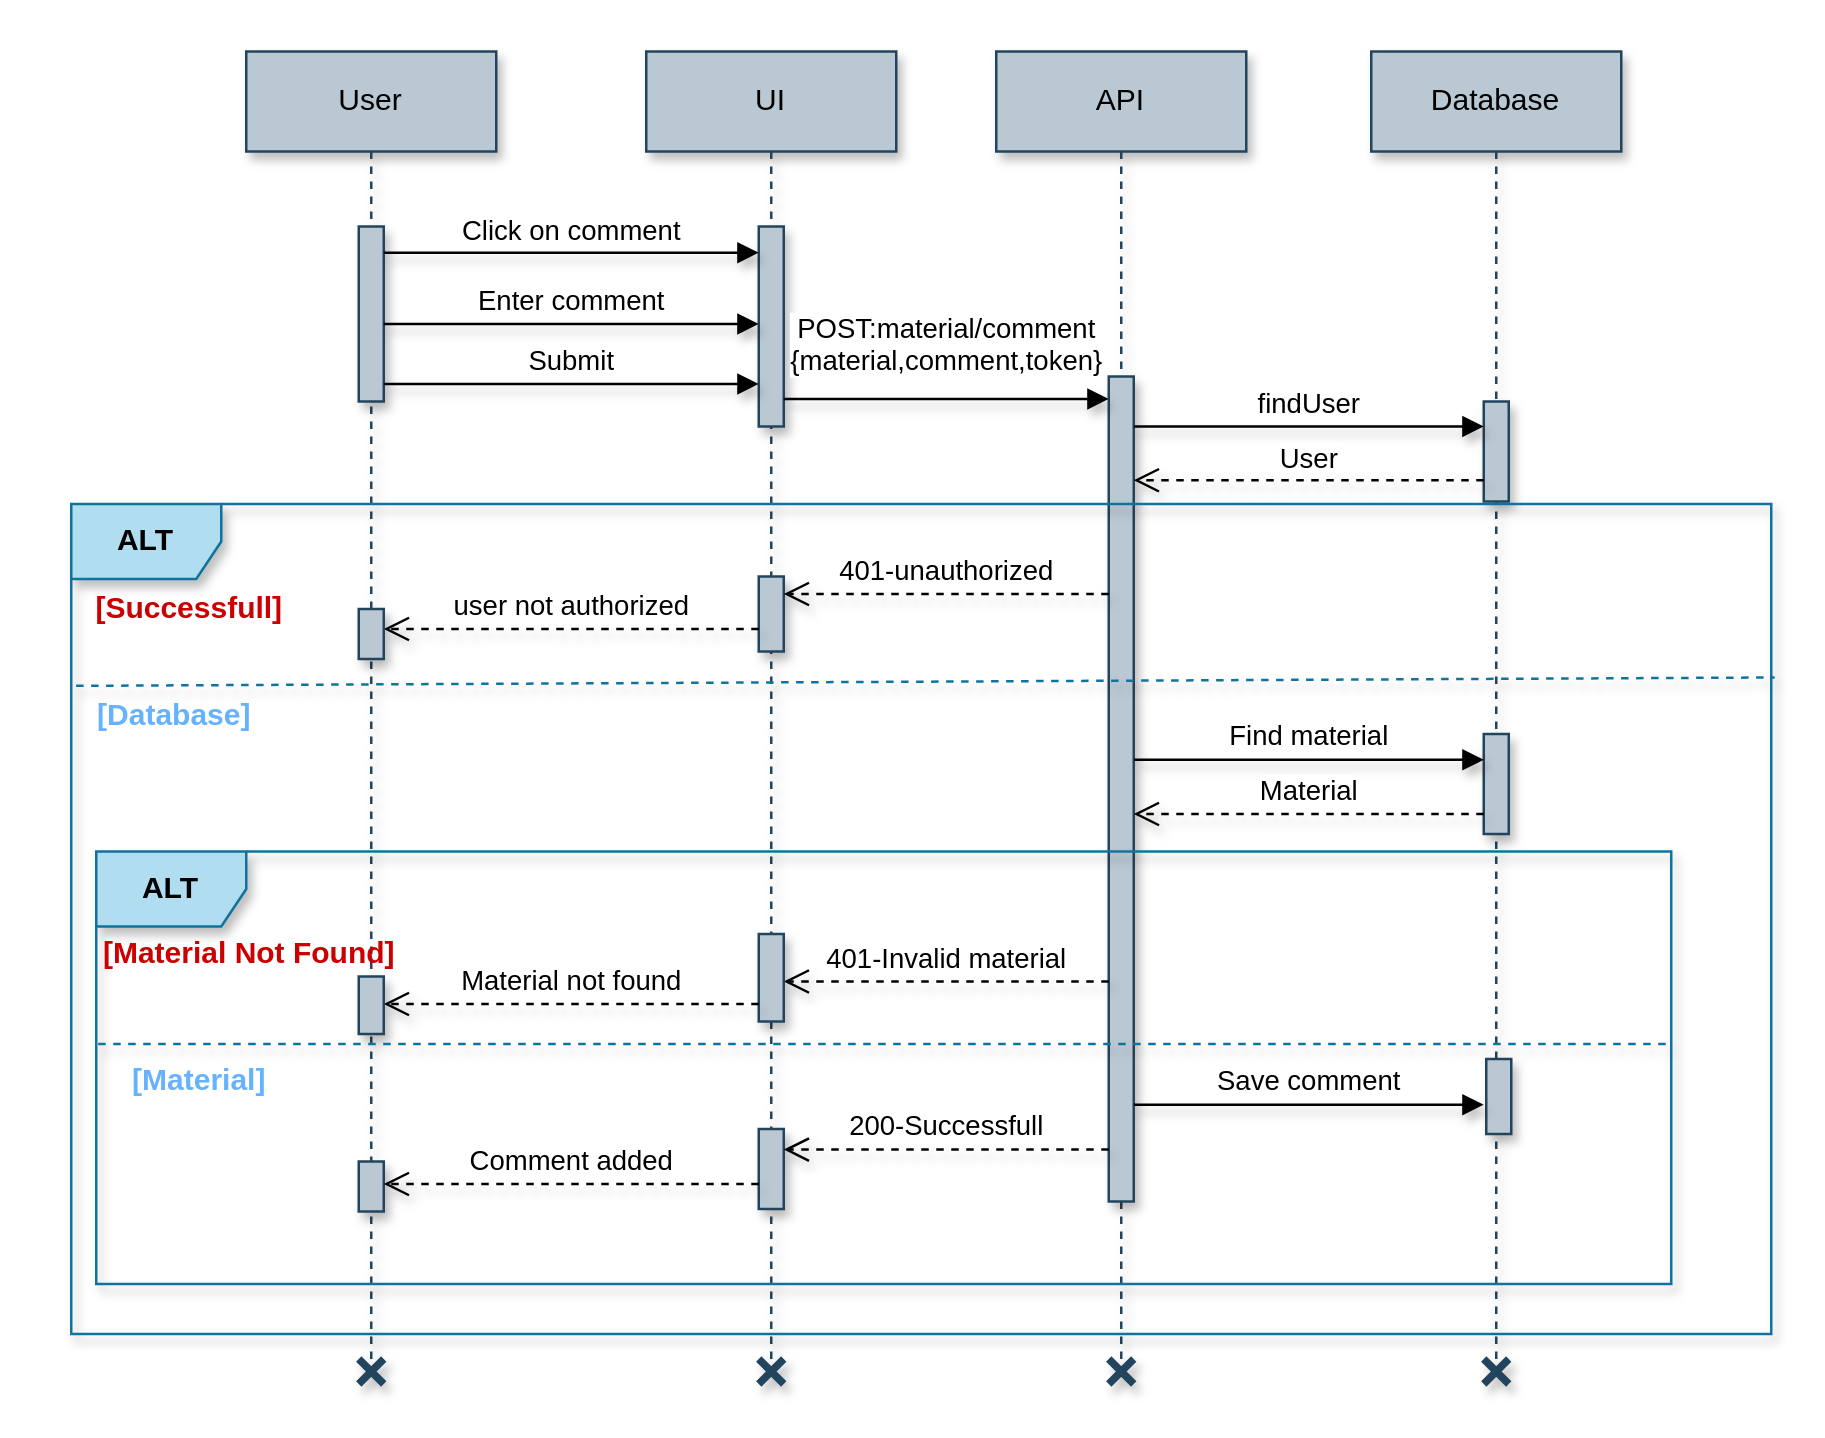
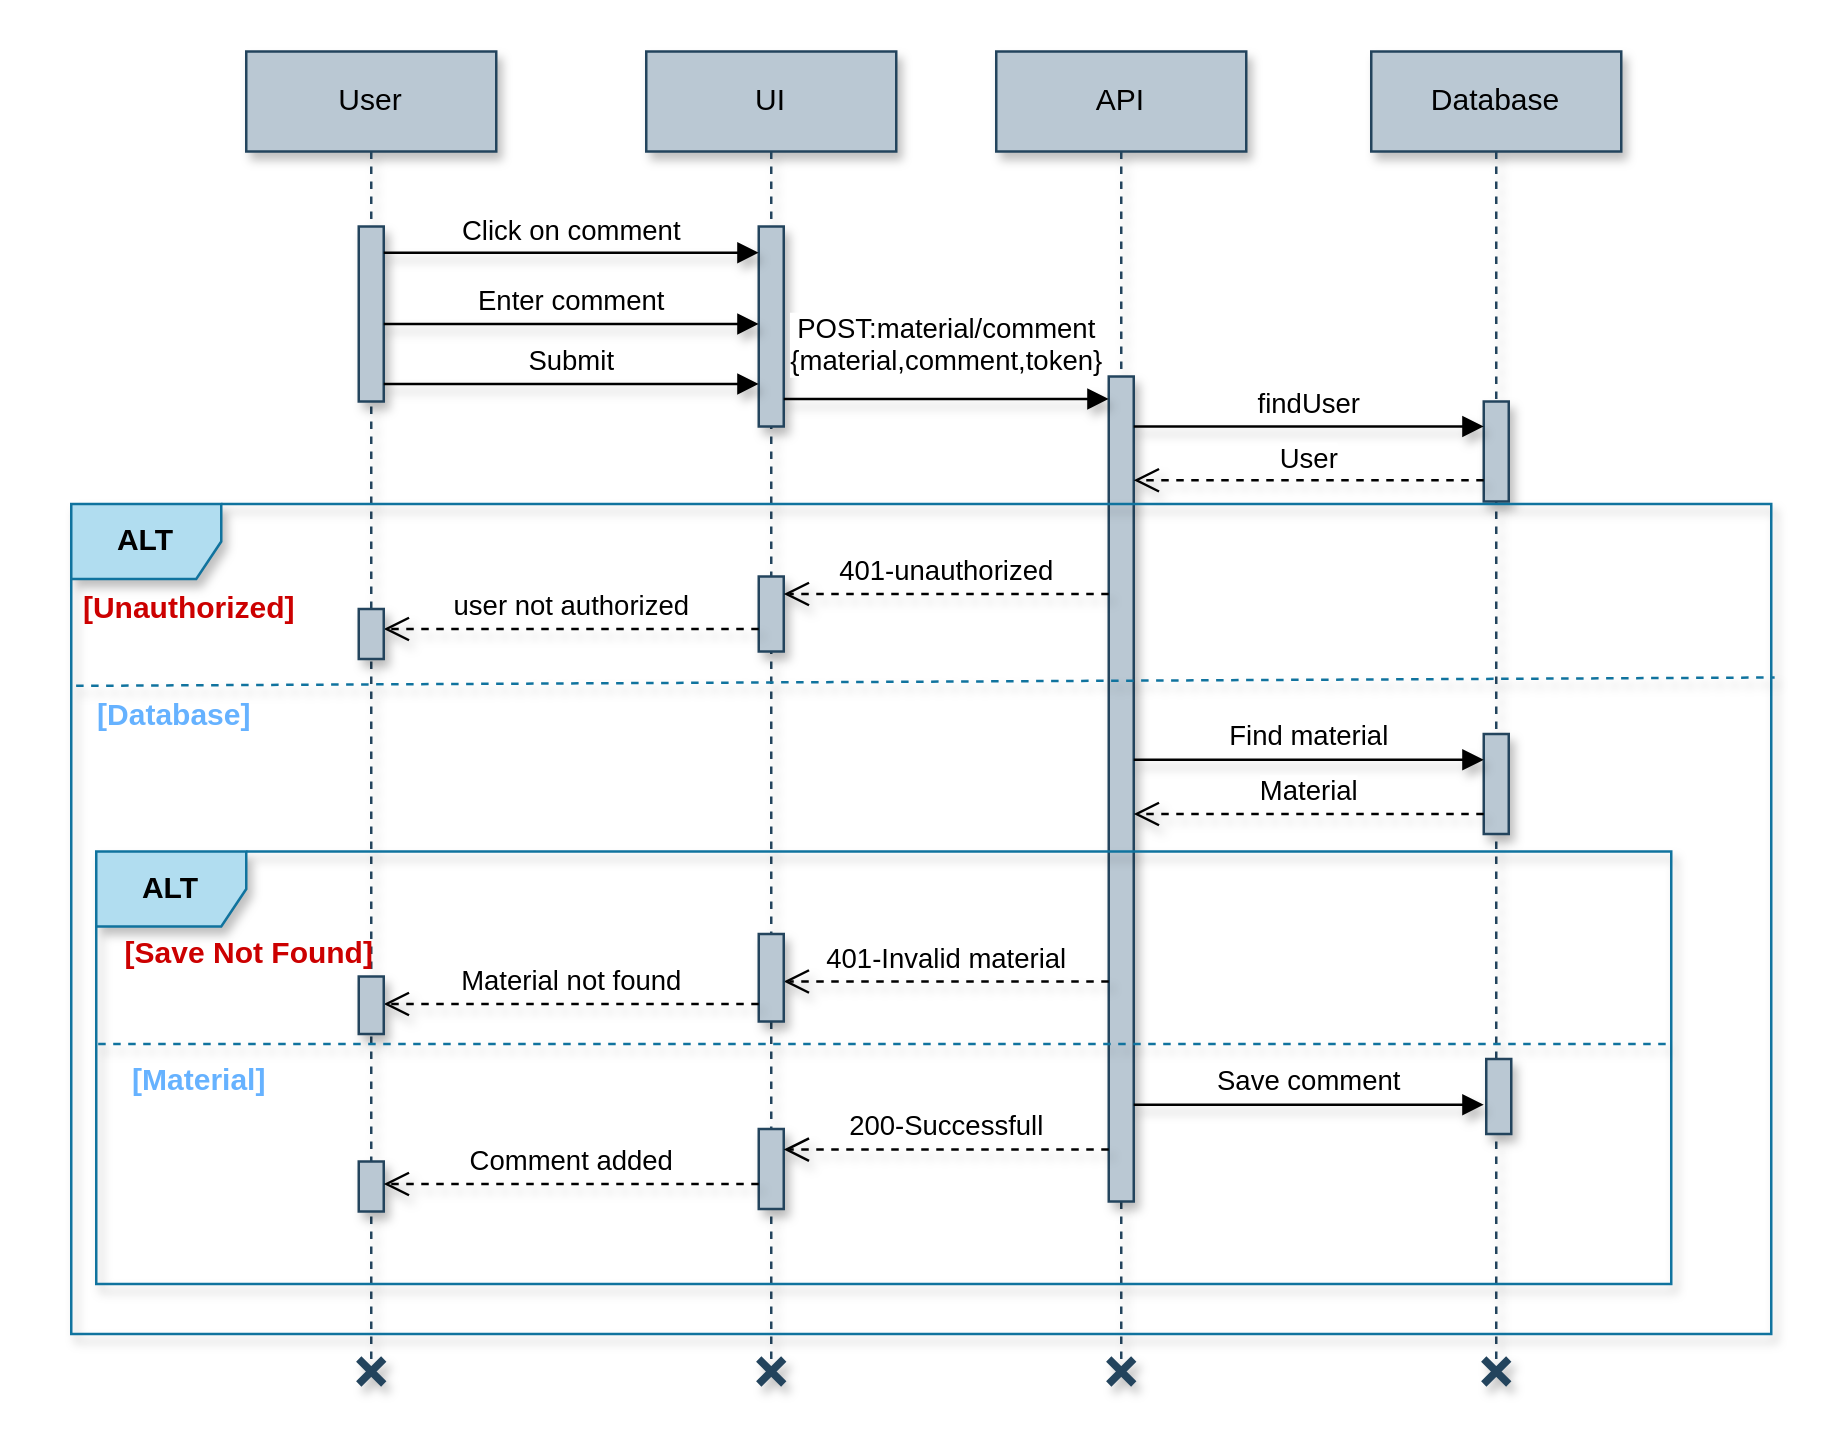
node "[Successfull]": label "[Successfull]" -> "[Unauthorized]"
node "[Material Not Found]": label "[Material Not Found]" -> "[Save Not Found]"
